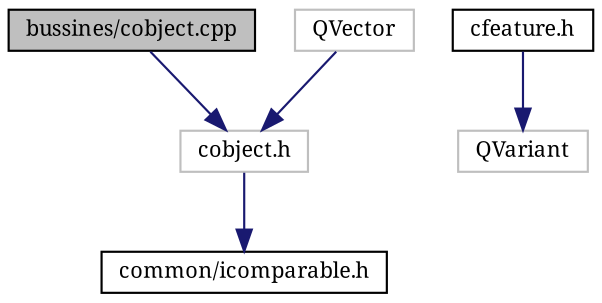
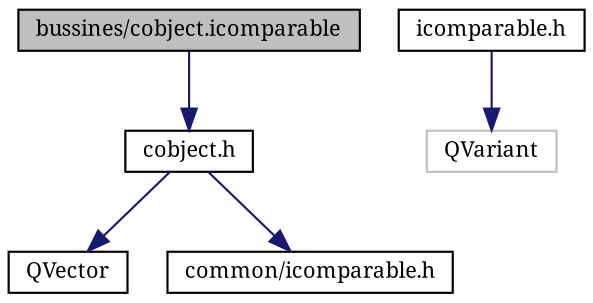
node "bussines/cobject.cpp": label "bussines/cobject.cpp" -> "bussines/cobject.icomparable"
node "QVector": color grey75 -> black
node "cfeature.h": label "cfeature.h" -> "icomparable.h"
edge "QVector" -> "cobject.h": reversed
node "cobject.h": color grey75 -> black
